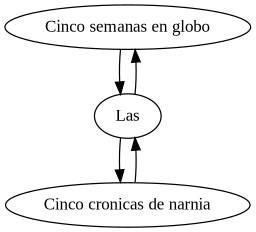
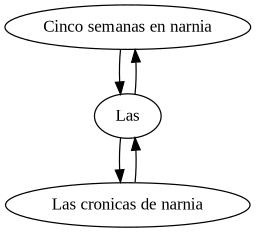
node "Cinco semanas en globo": label "Cinco semanas en globo" -> "Cinco semanas en narnia"
node "Cinco cronicas de narnia": label "Cinco cronicas de narnia" -> "Las cronicas de narnia"
